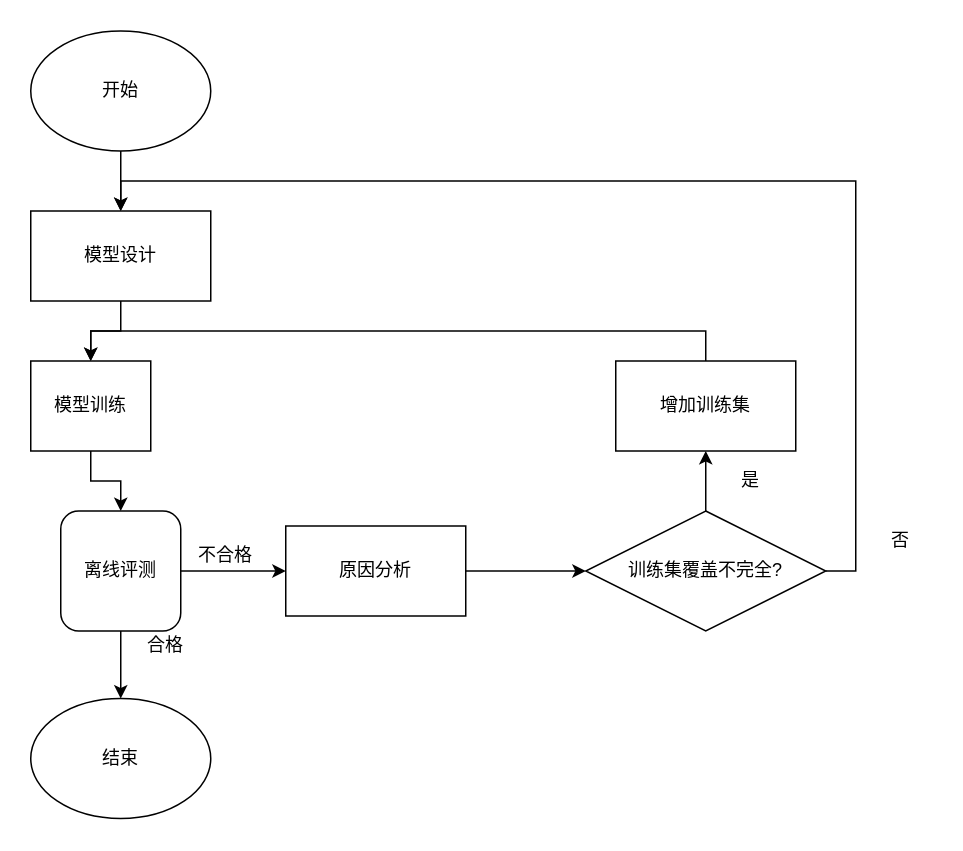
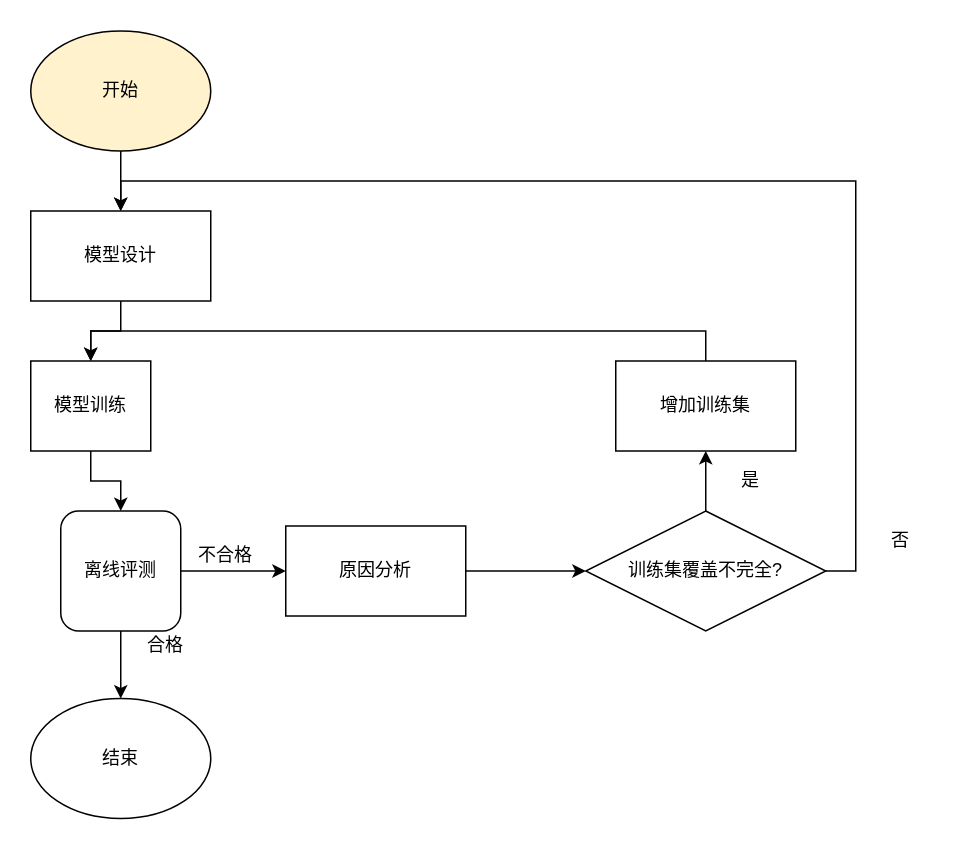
node "开始": fillcolor #ffffff -> #fff2cc
